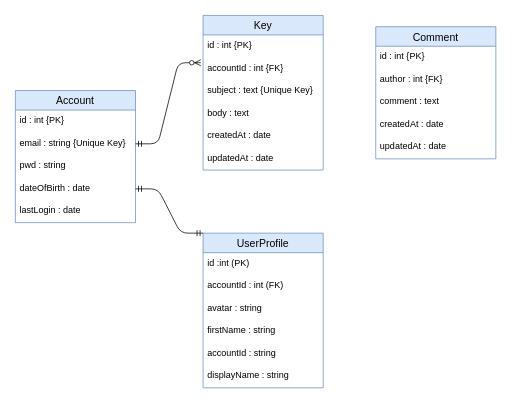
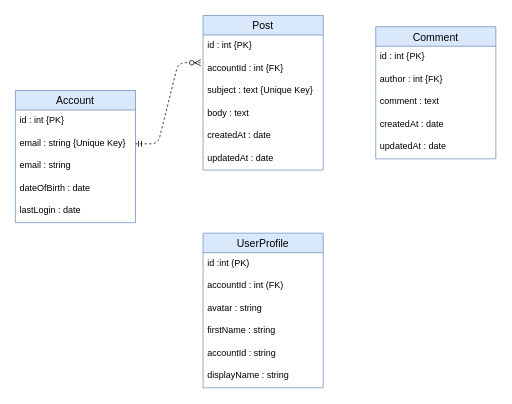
node "Key": label "Key" -> "Post"
edge "accountId : int {FK}" -- "email : string {Unique Key}": style solid -> dashed
node "pwd : string": label "pwd : string" -> "email : string"
edge "dateOfBirth : date" -- "UserProfile": removed
